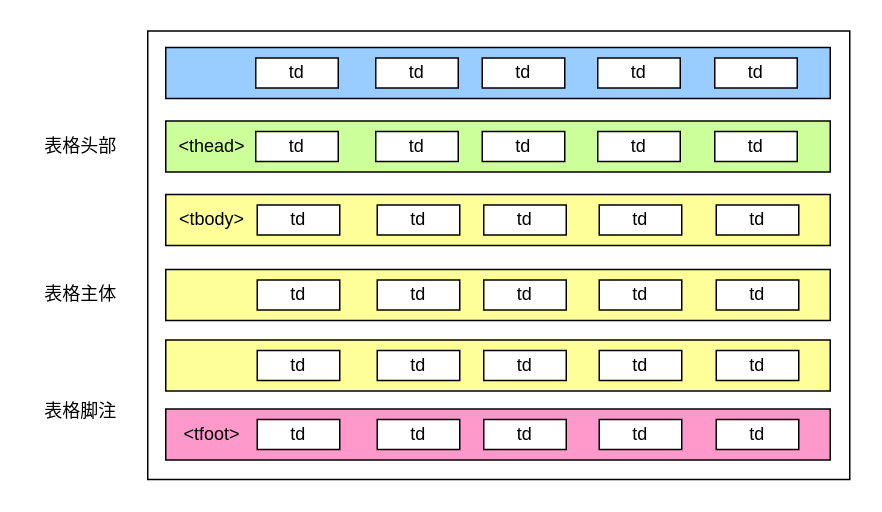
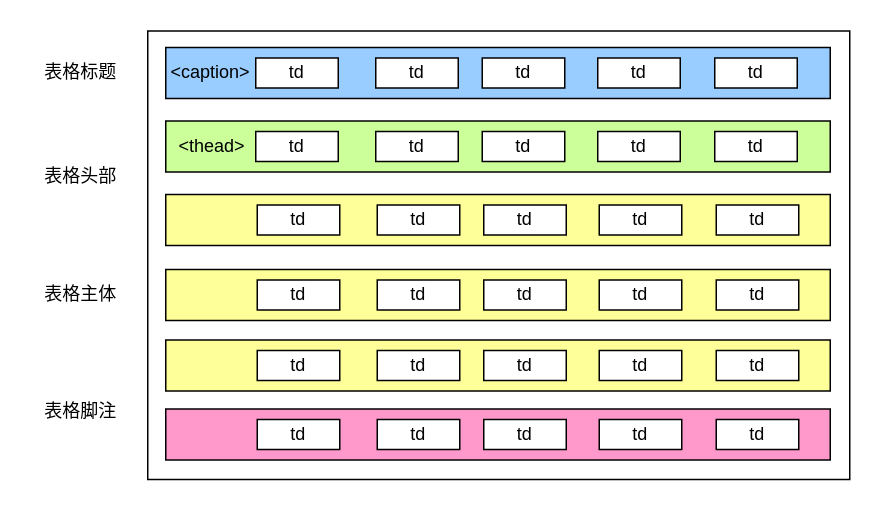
node "表格标题": added
node "<caption>": added
node "表格头部": moved (80, 146) -> (80, 176)
node "<tbody>": removed
node "<tfoot>": removed
